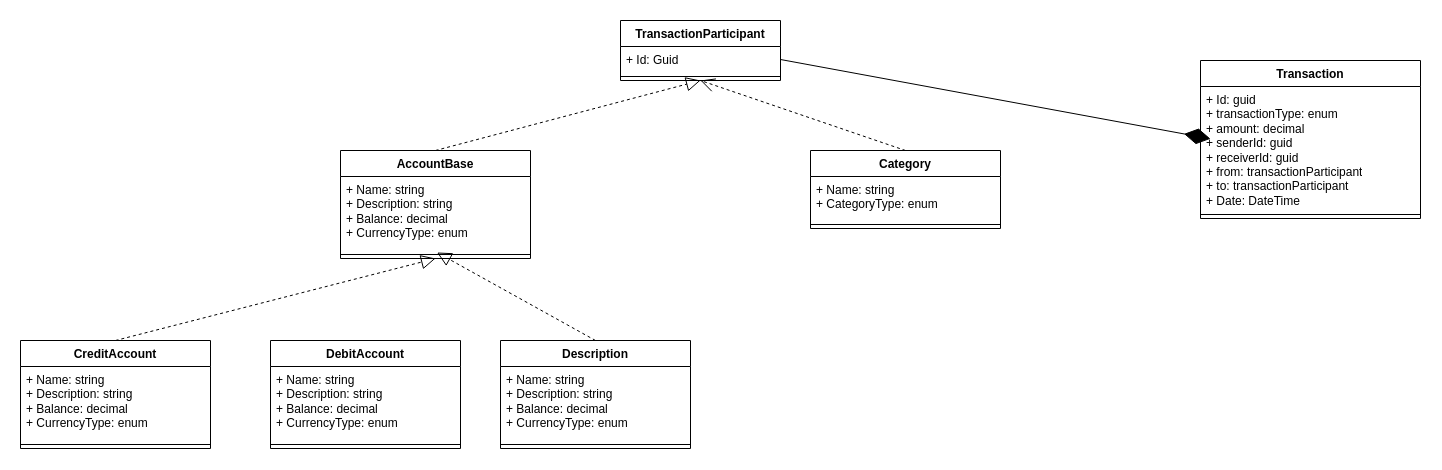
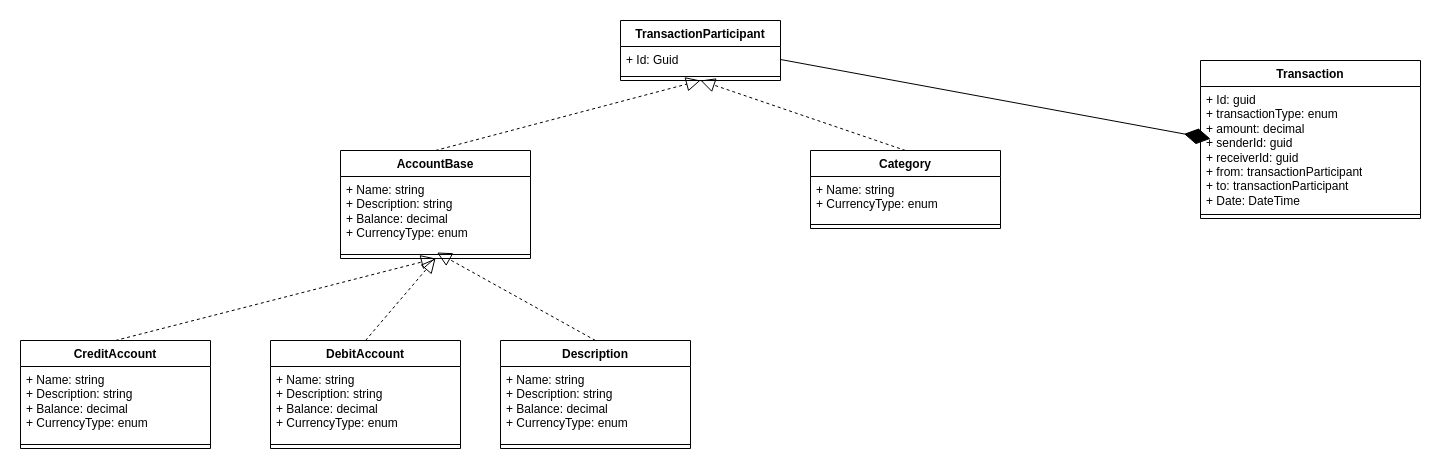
edge "Category" -> "TransactionParticipant": arrowhead open -> block
node "+ Name: string + CategoryType: enum": label "+ Name: string + CategoryType: enum" -> "+ Name: string + CurrencyType: enum"
edge "DebitAccount" -> "AccountBase": added
